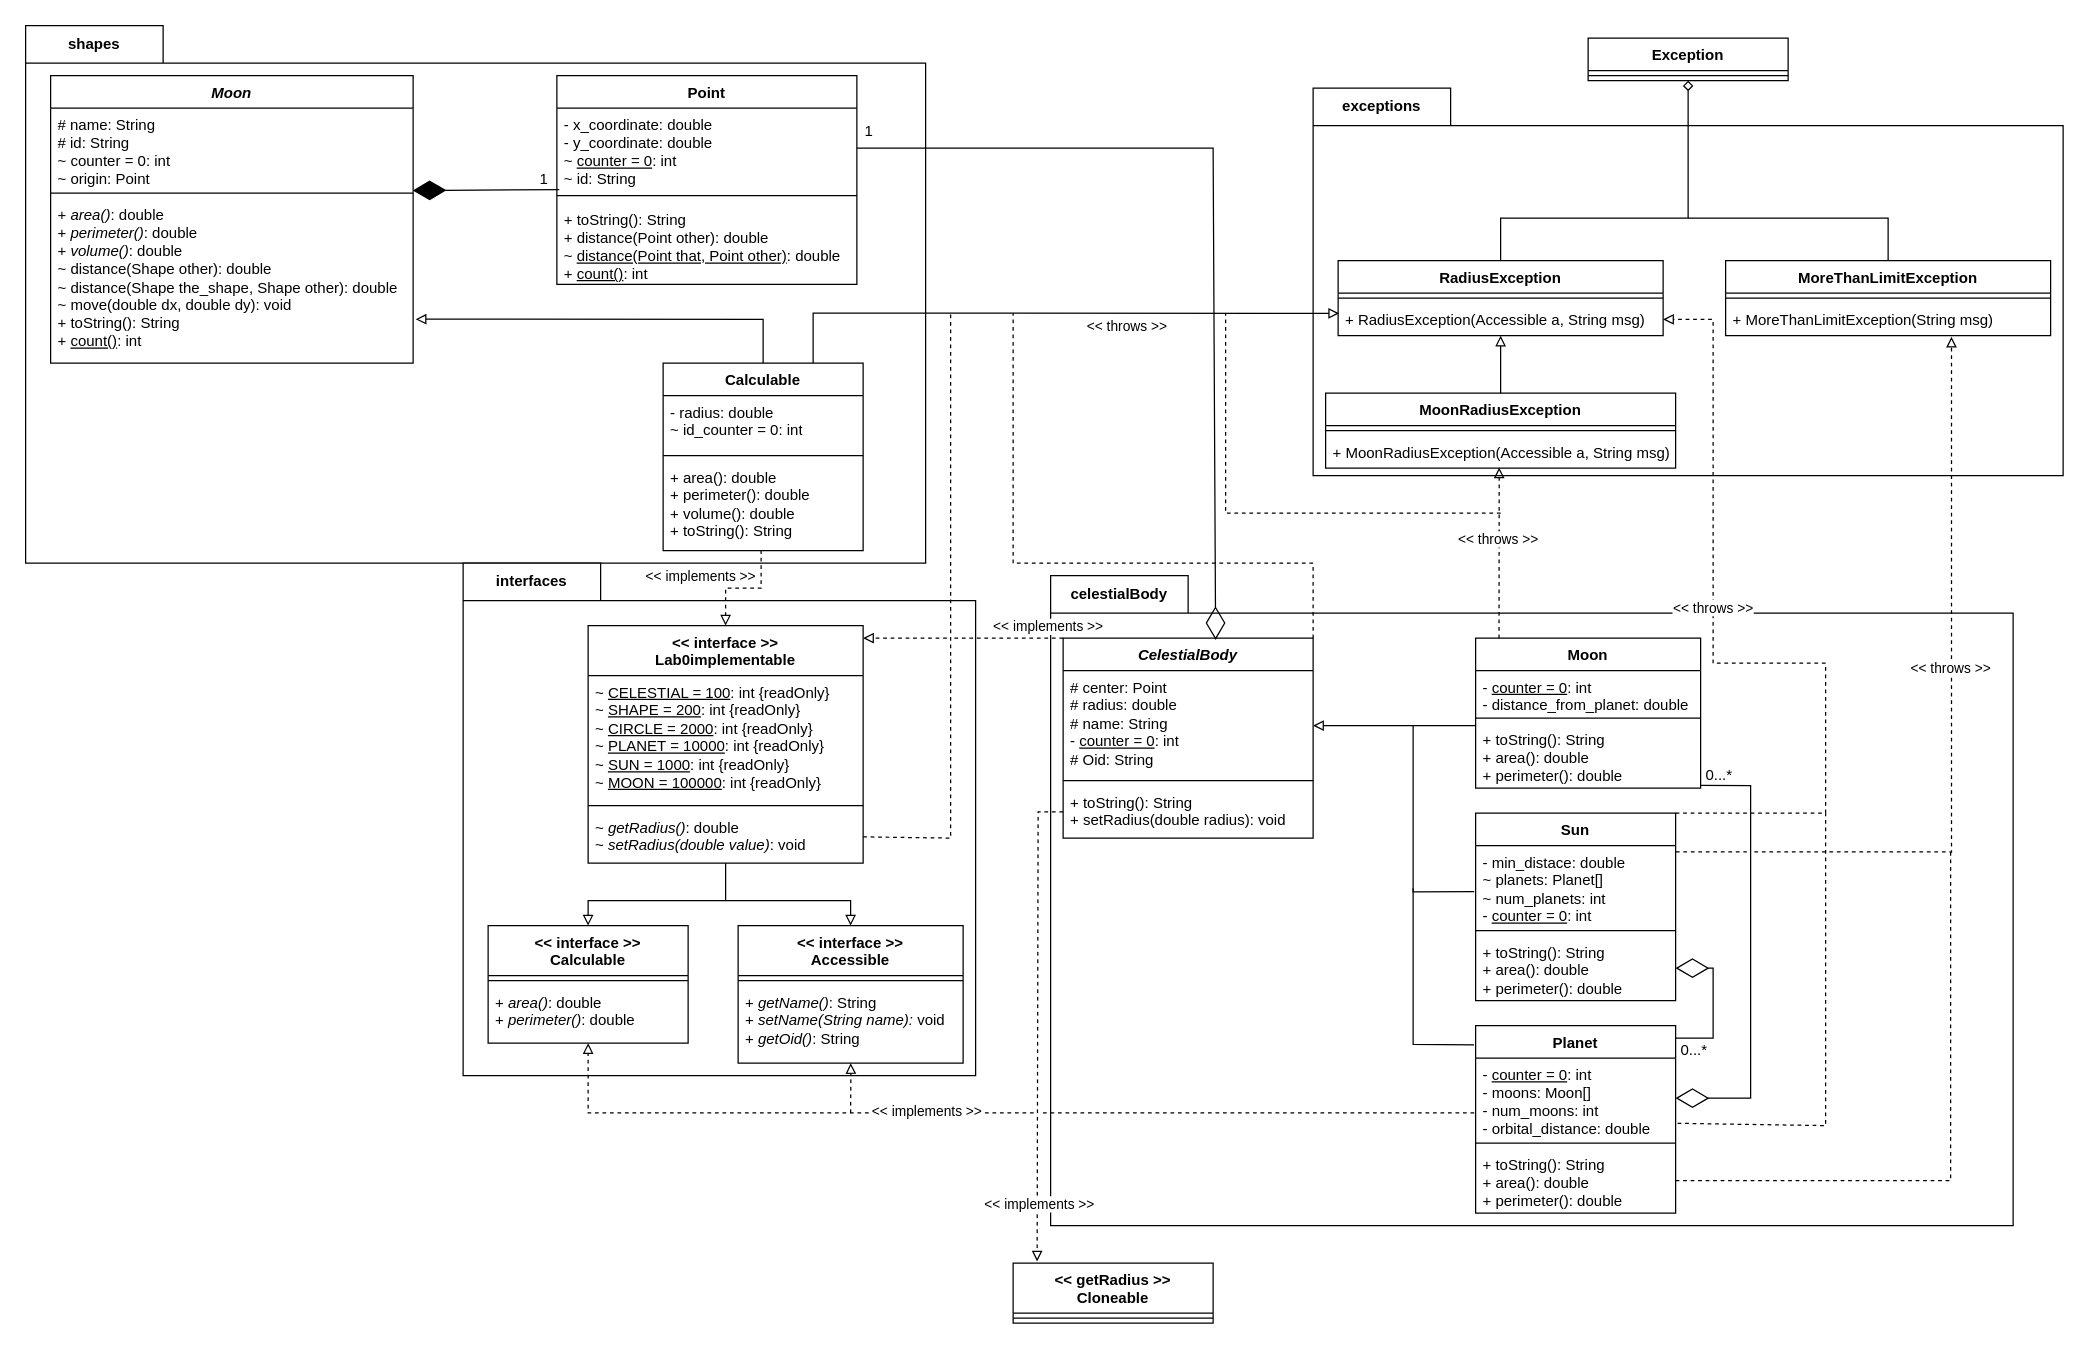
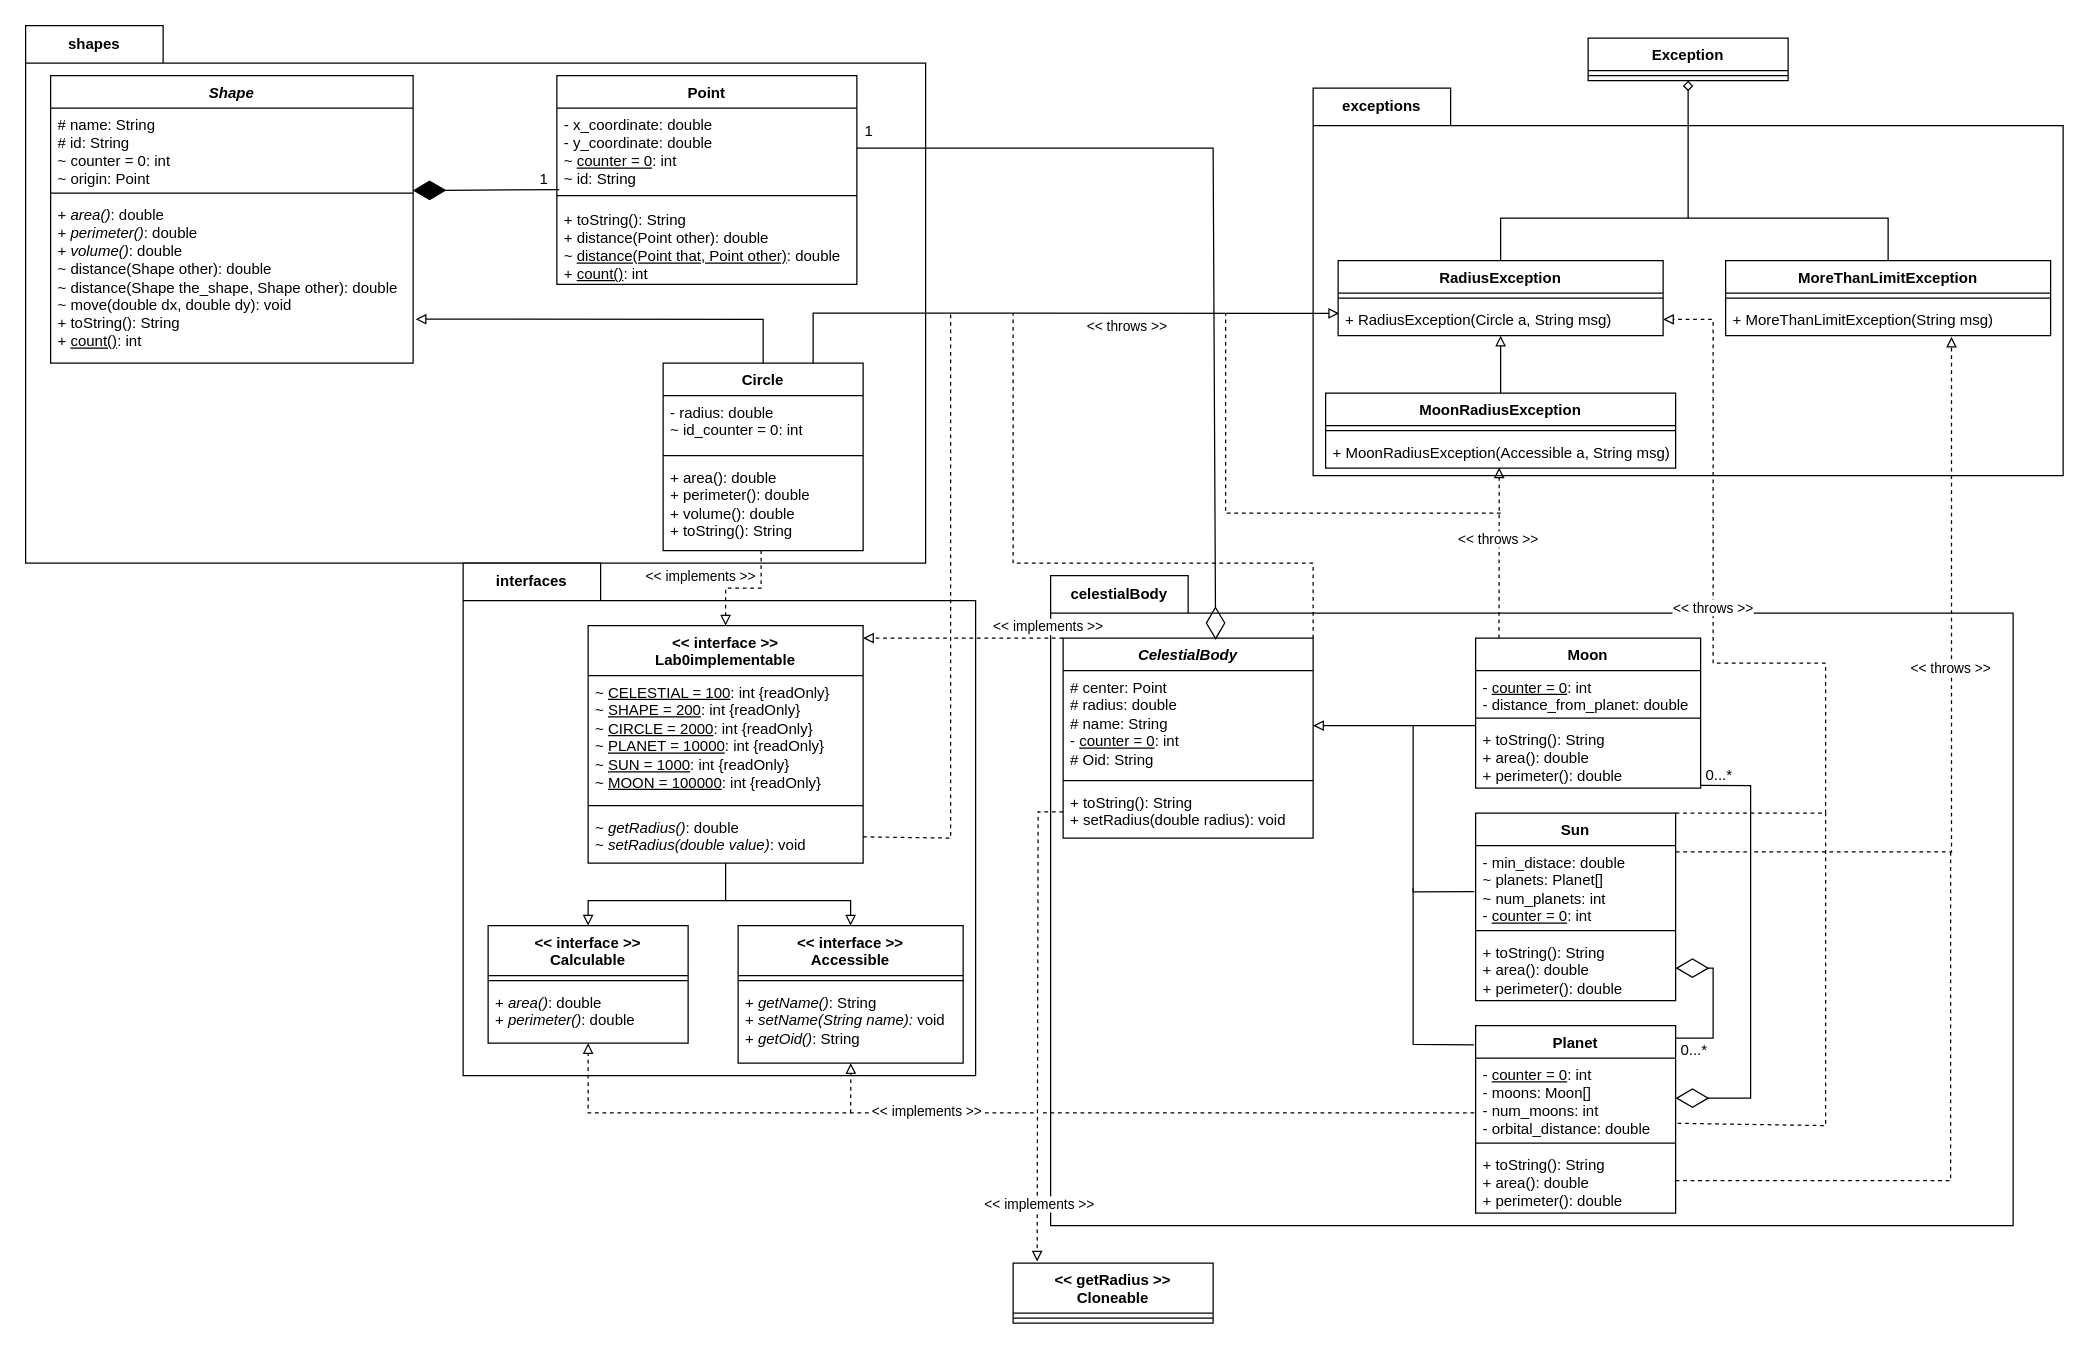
node "Moon": label "Moon" -> "Shape"
node "+ RadiusException(Accessible a, String msg)": label "+ RadiusException(Accessible a, String msg)" -> "+ RadiusException(Circle a, String msg)"
node "Calculable": label "Calculable" -> "Circle"
